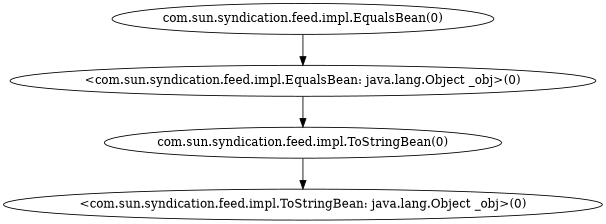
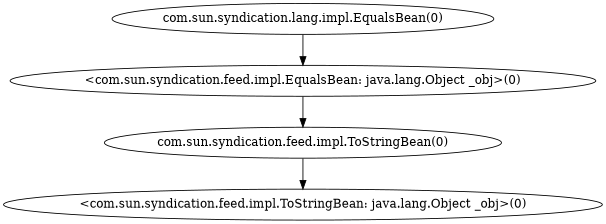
node "com.sun.syndication.feed.impl.EqualsBean(0)": label "com.sun.syndication.feed.impl.EqualsBean(0)" -> "com.sun.syndication.lang.impl.EqualsBean(0)"
